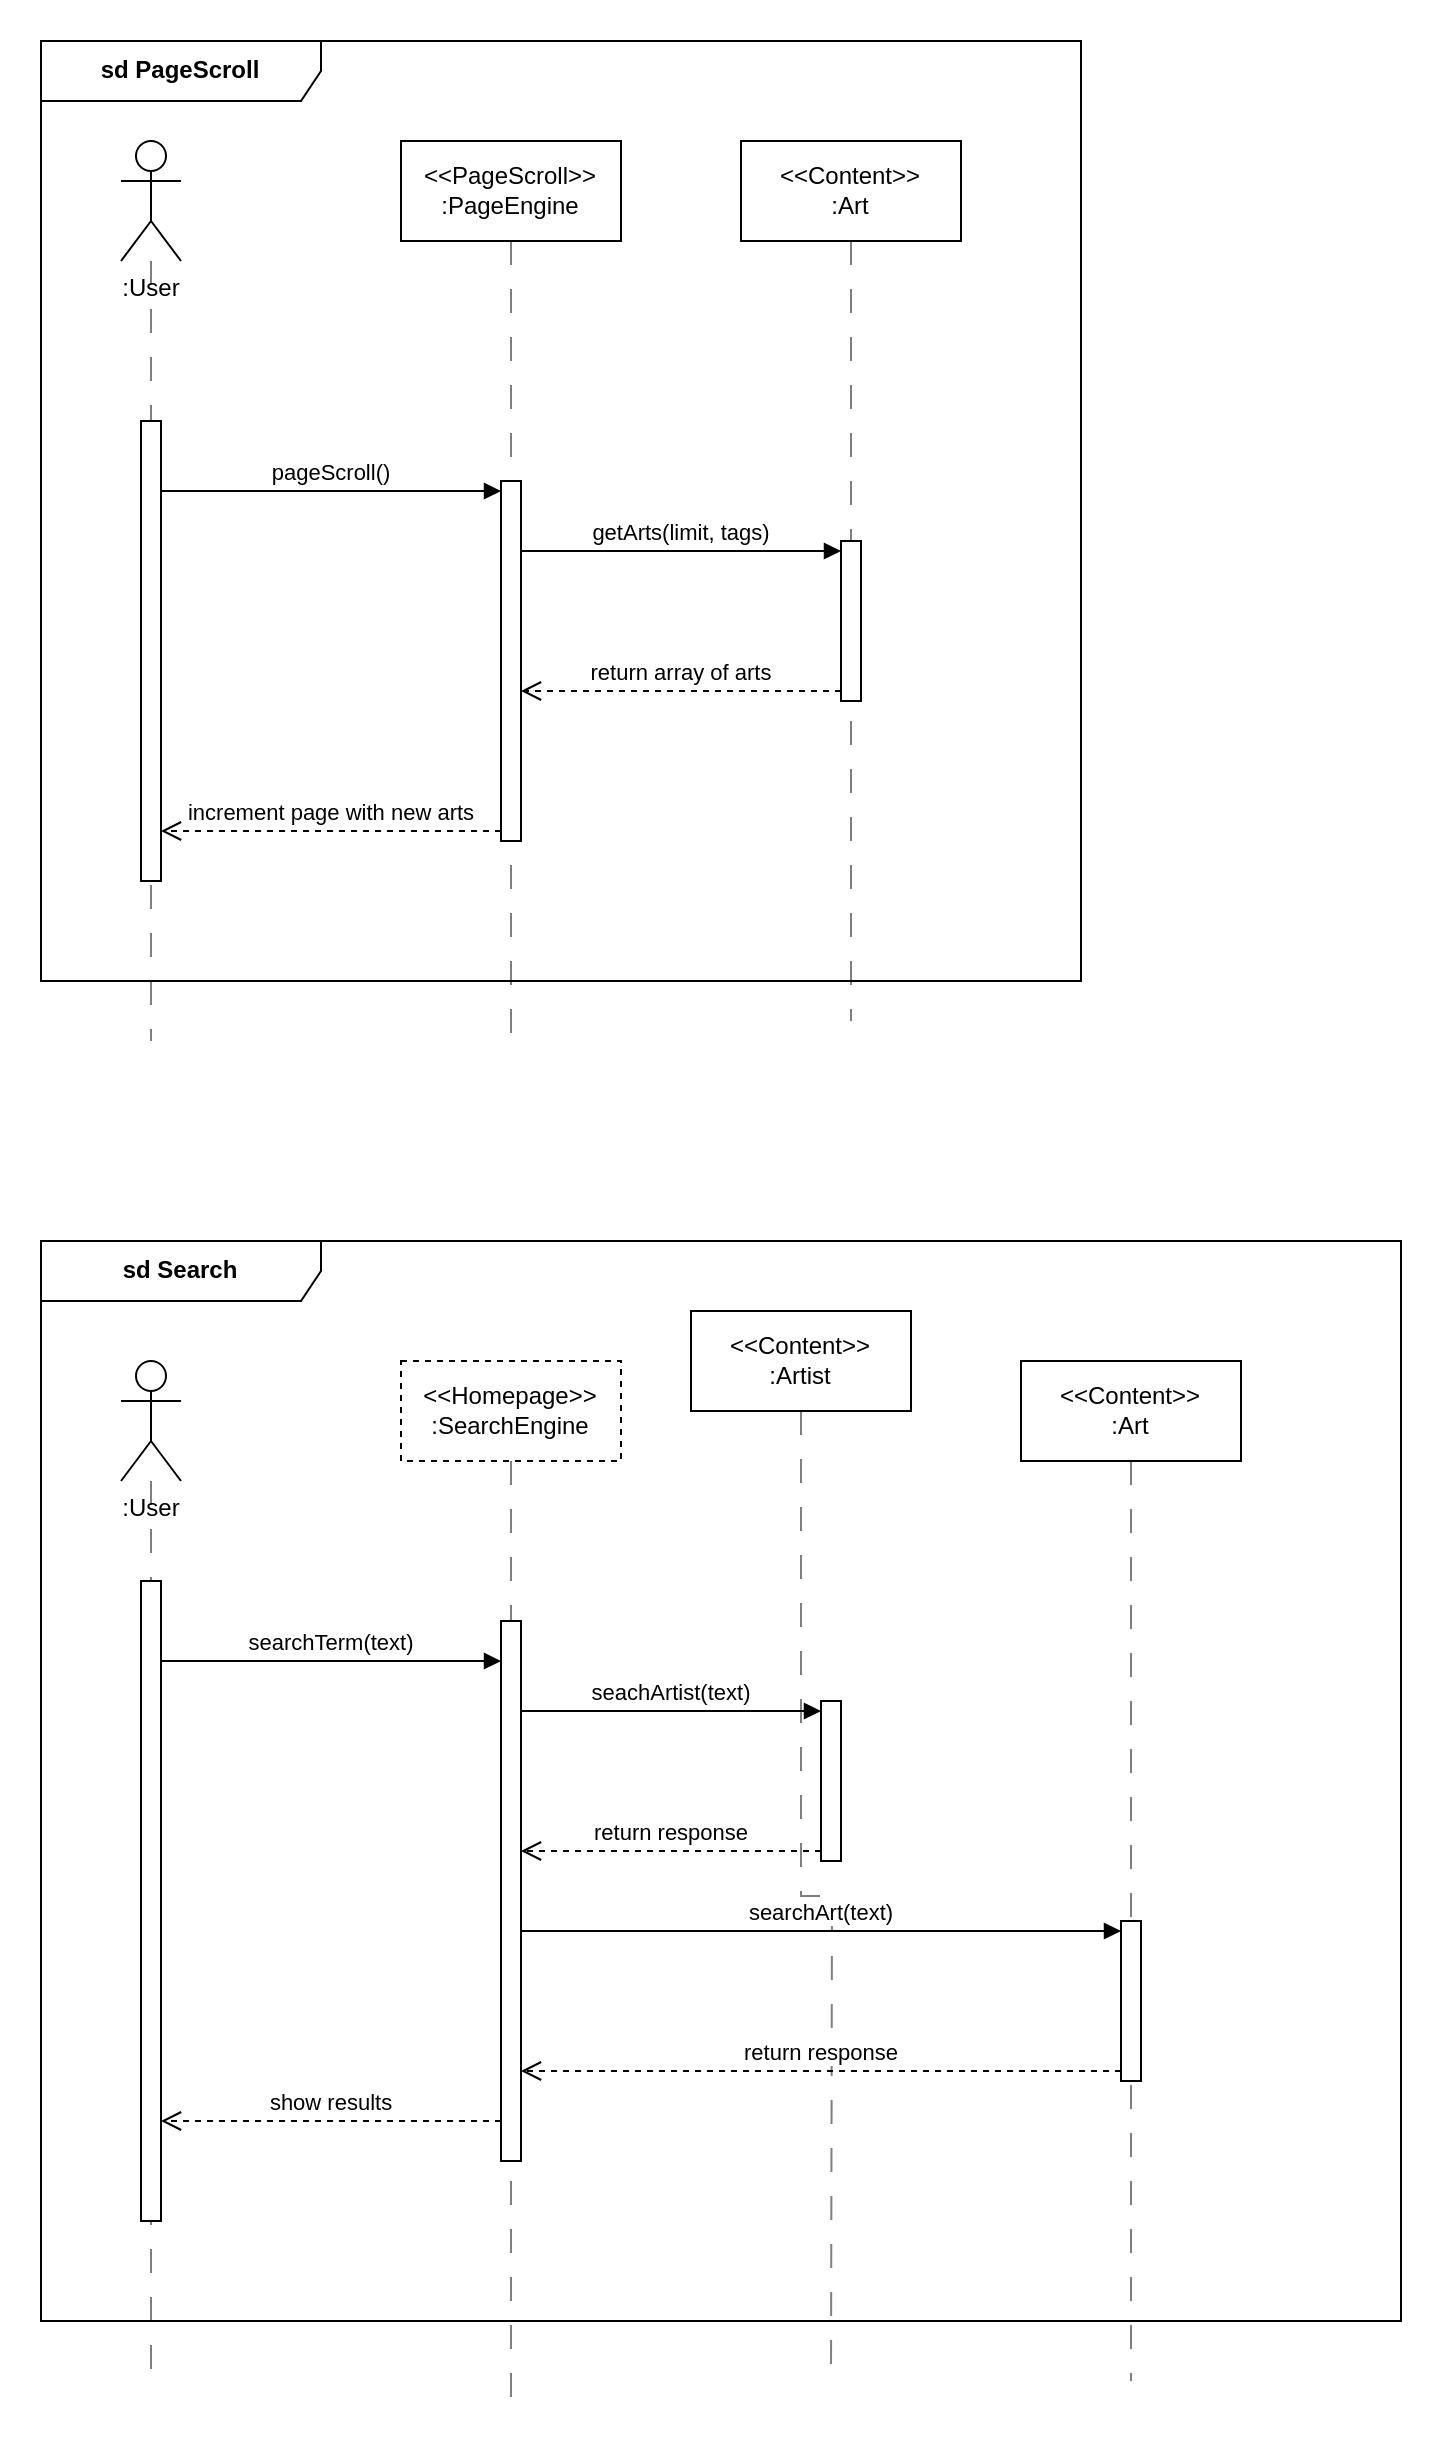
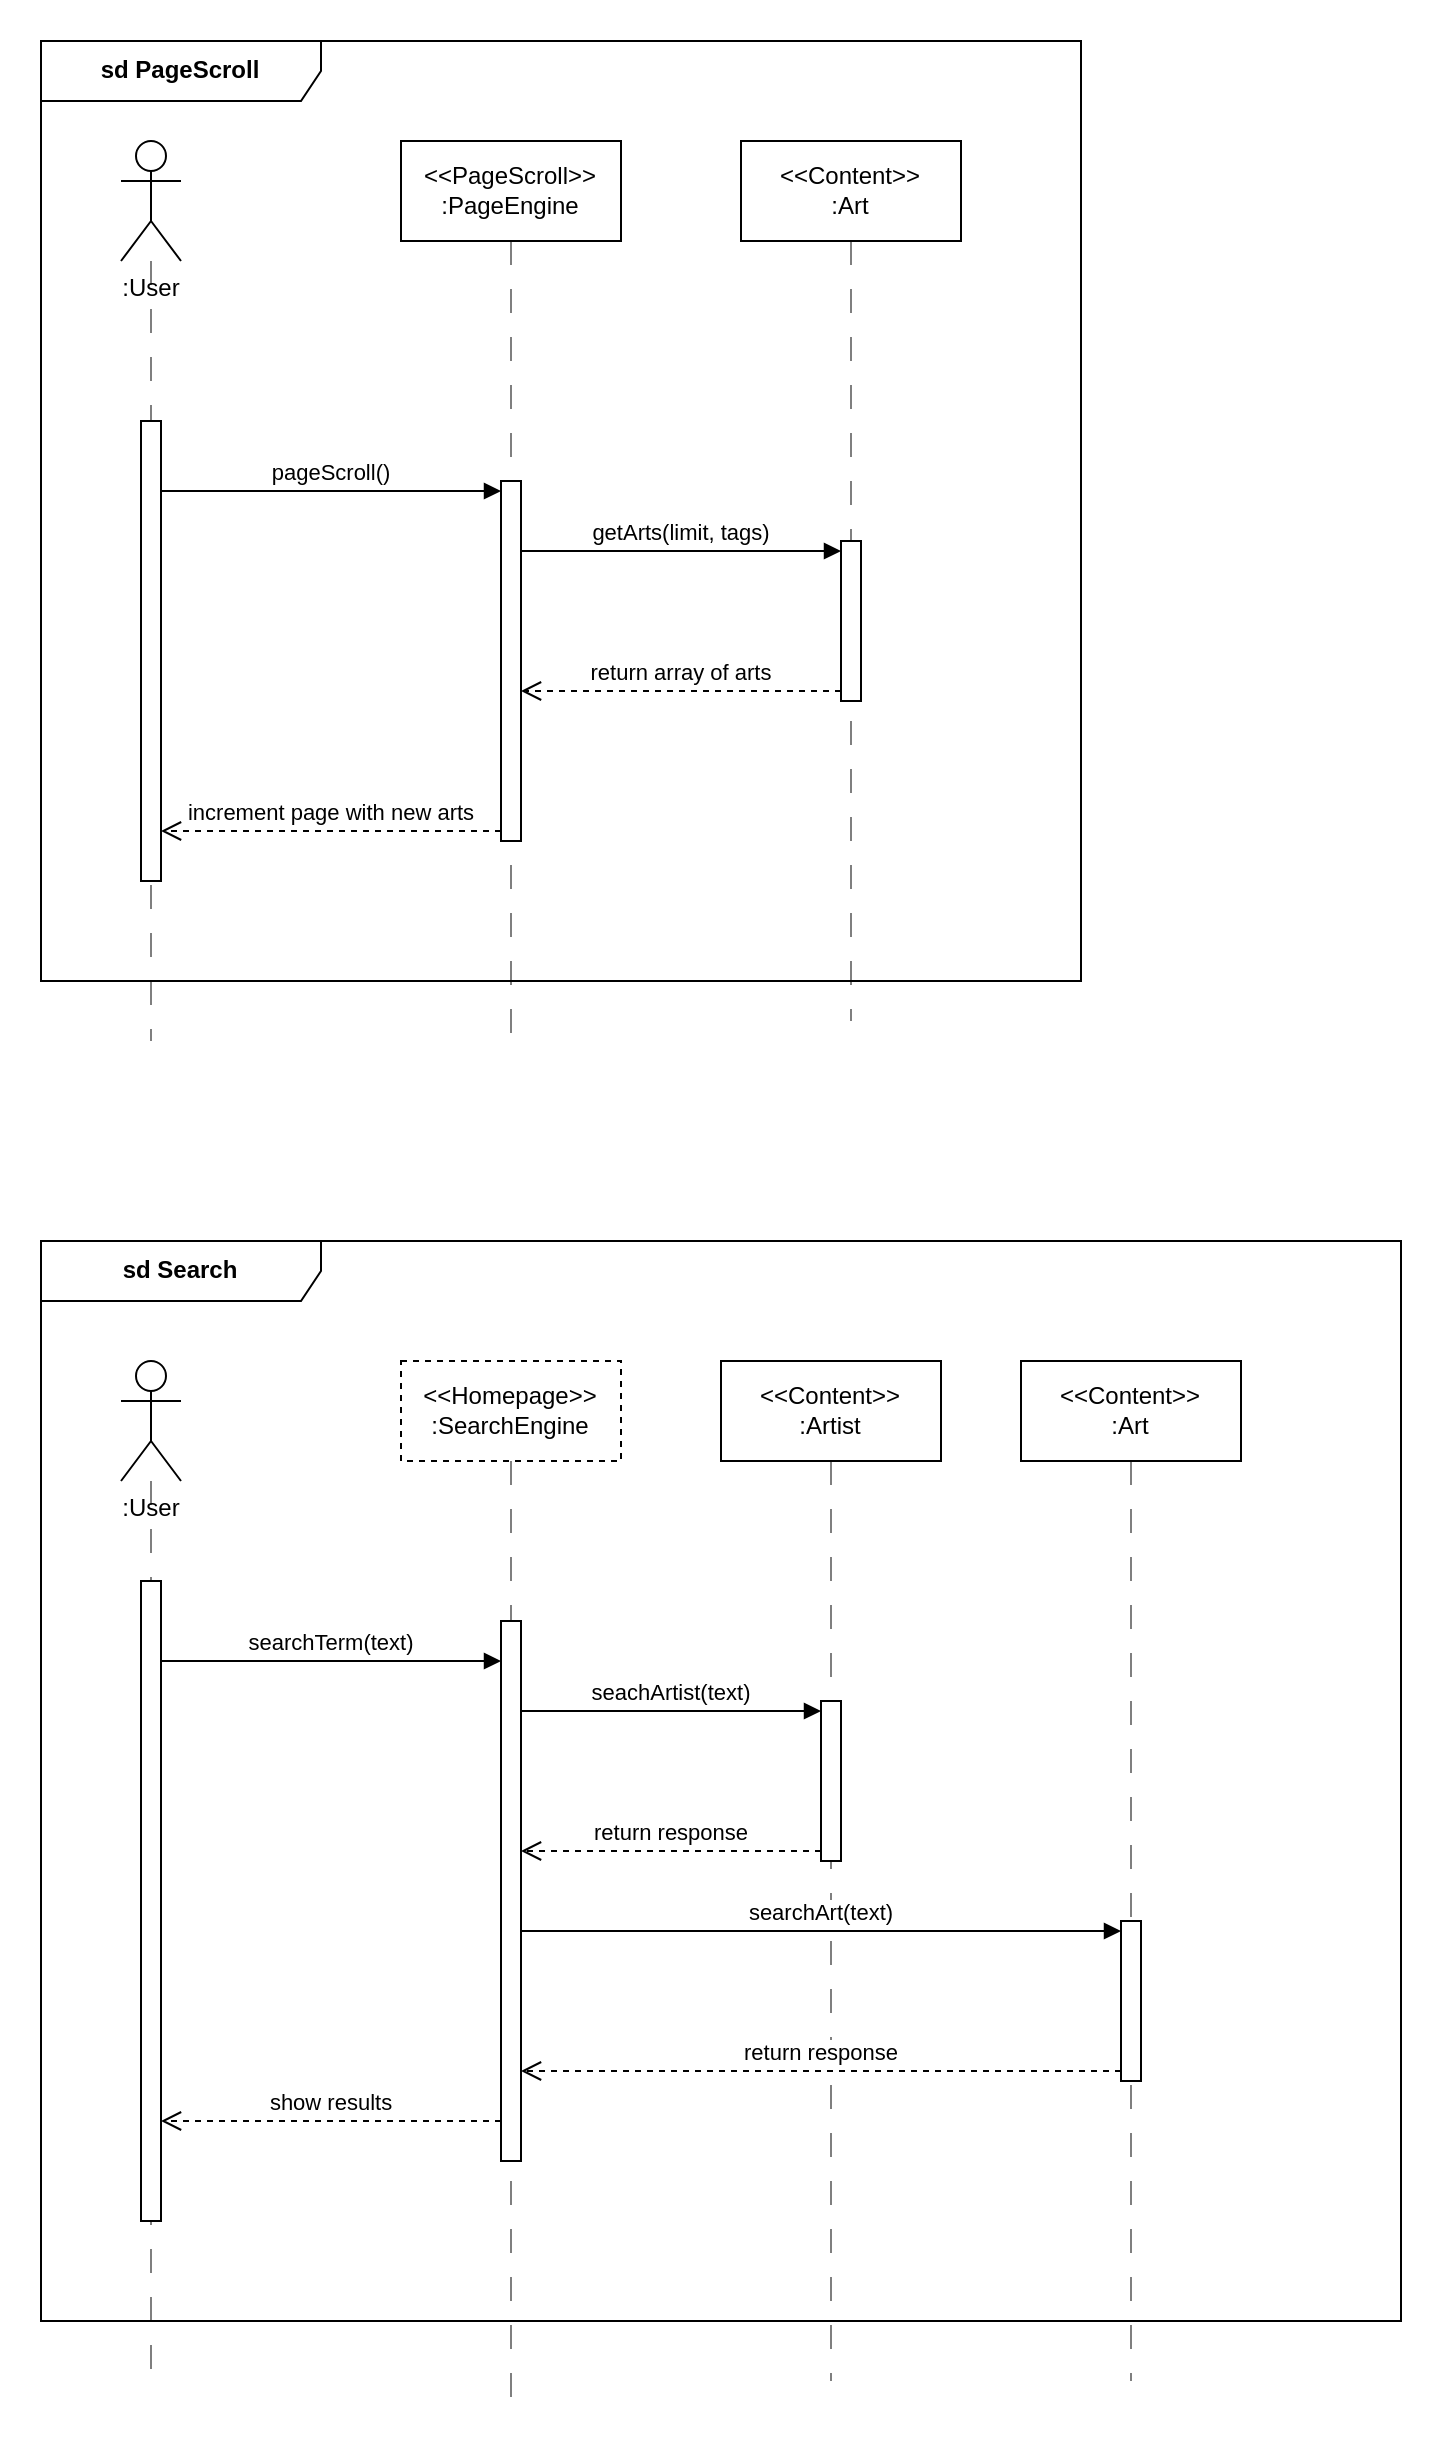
node "<<Content>> :Artist": moved (801, 1361) -> (831, 1411)
